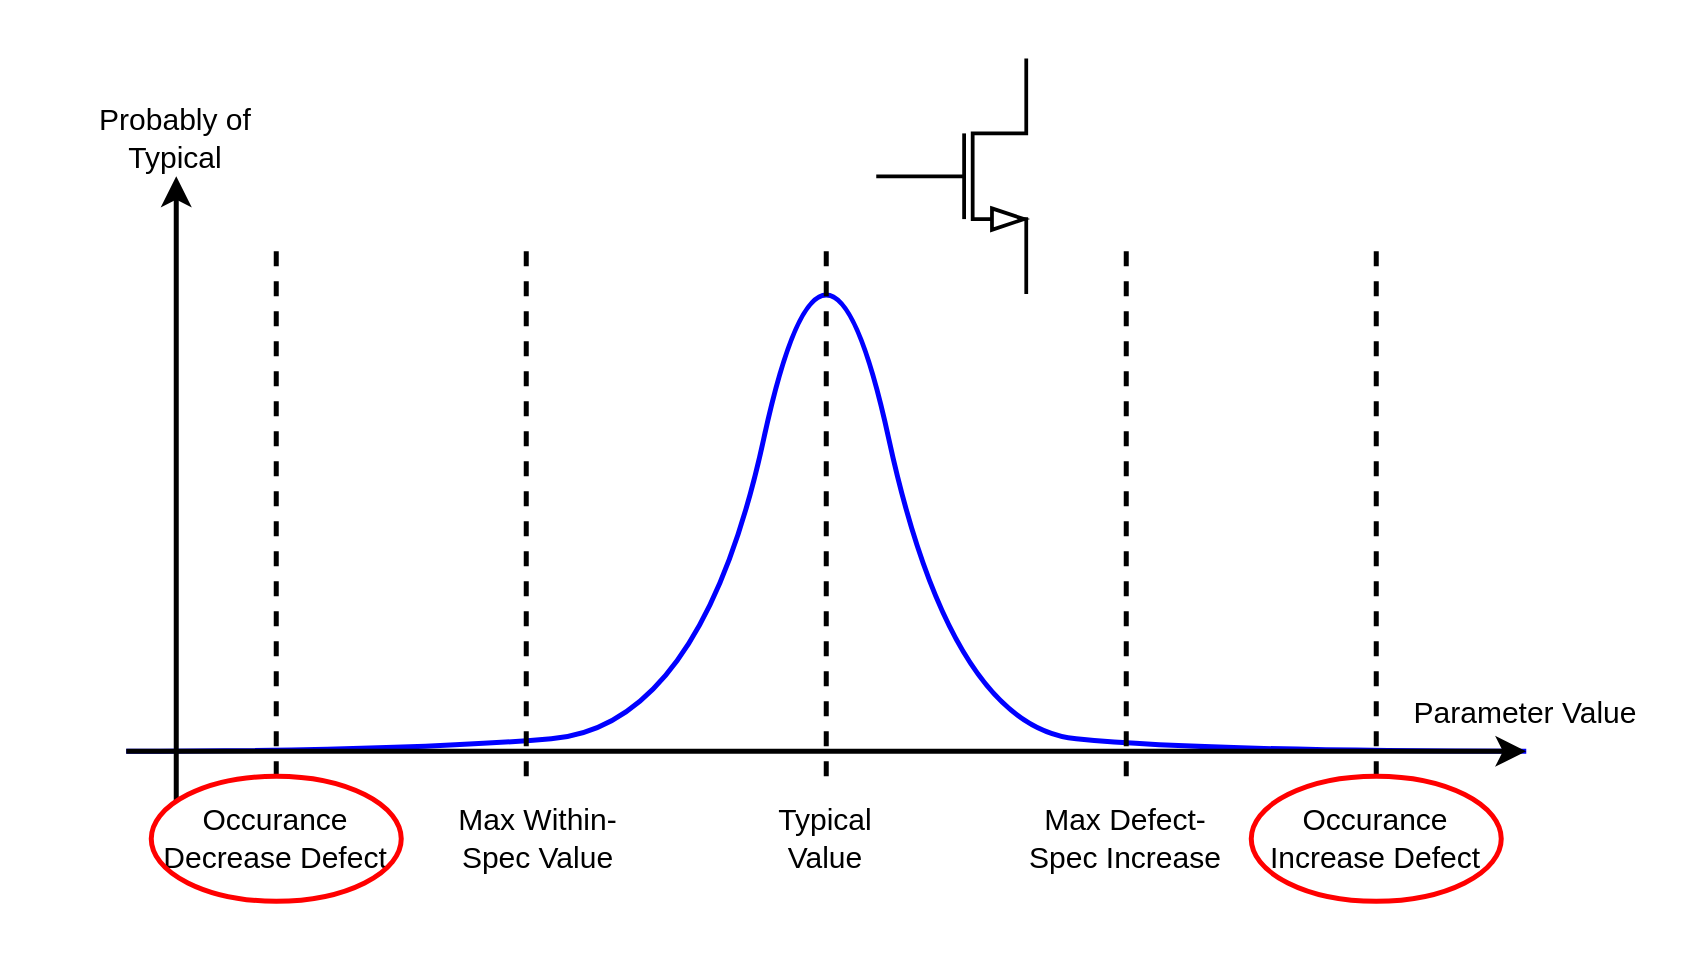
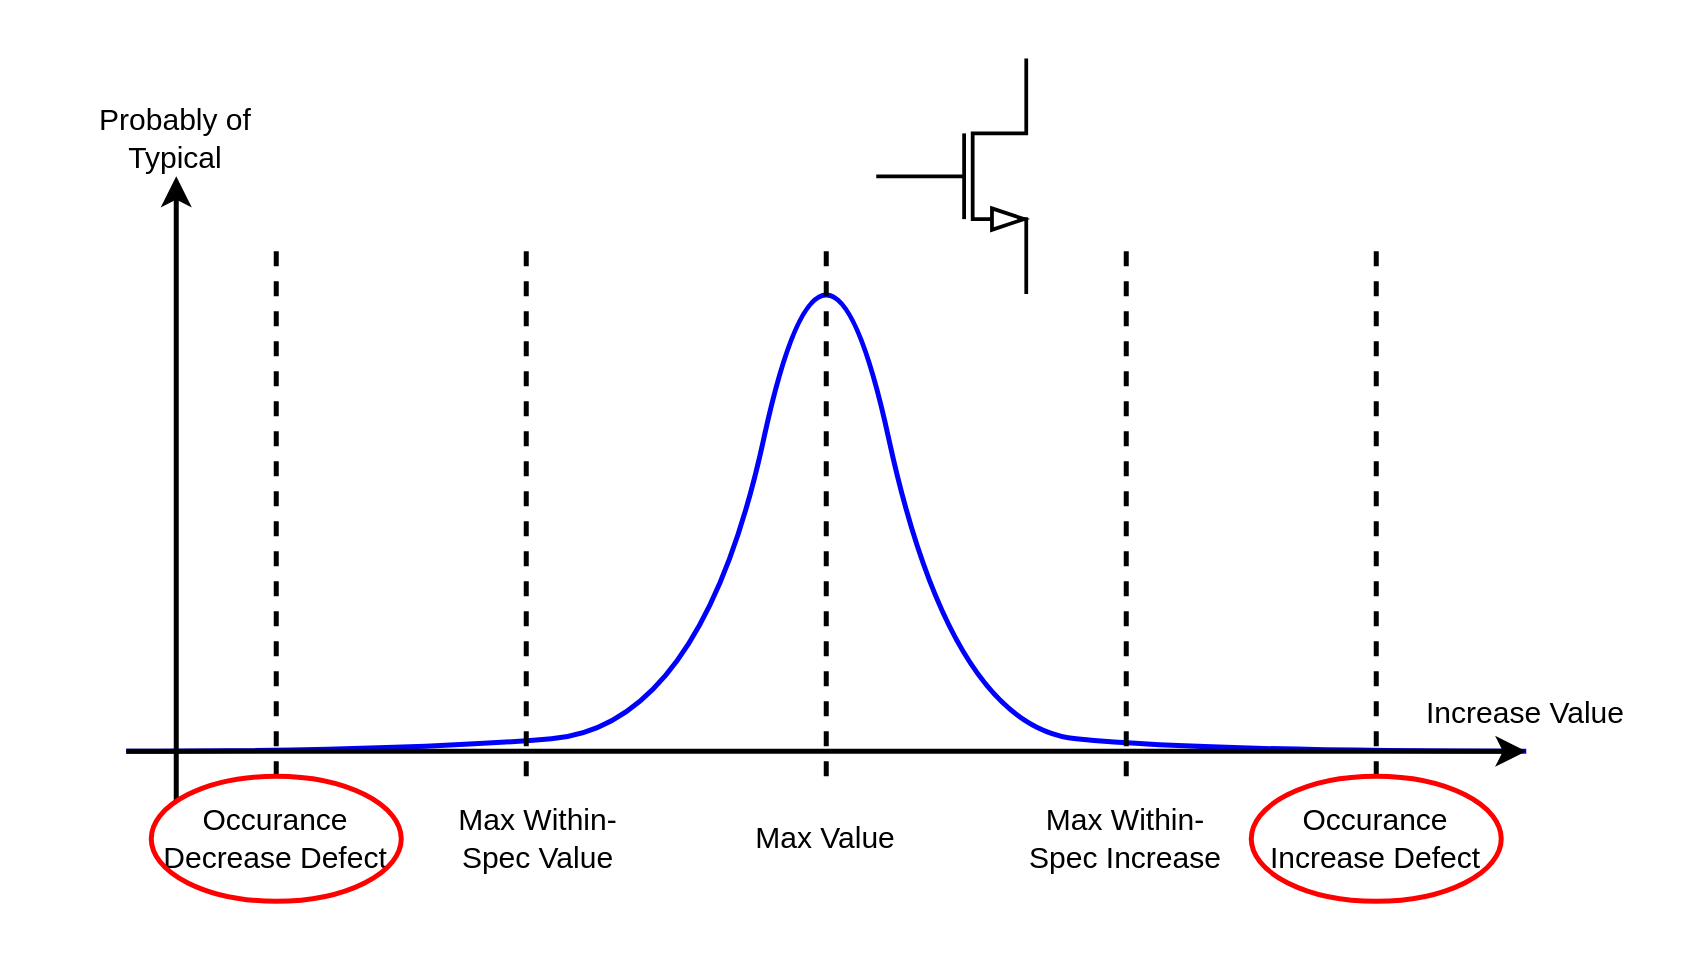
node "Parameter Value": label "Parameter Value" -> "Increase Value"
node "Typical Value": label "Typical Value" -> "Max Value"
node "Max Defect-Spec Increase": label "Max Defect-Spec Increase" -> "Max Within-Spec Increase"
